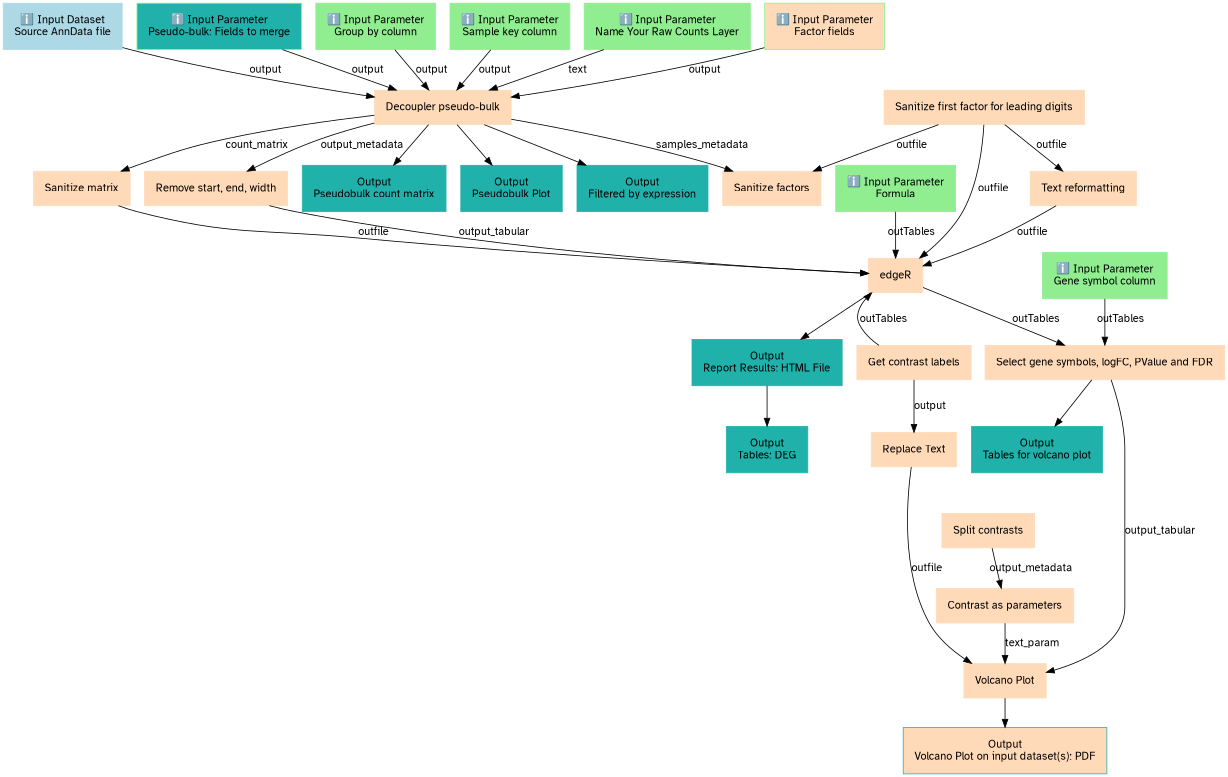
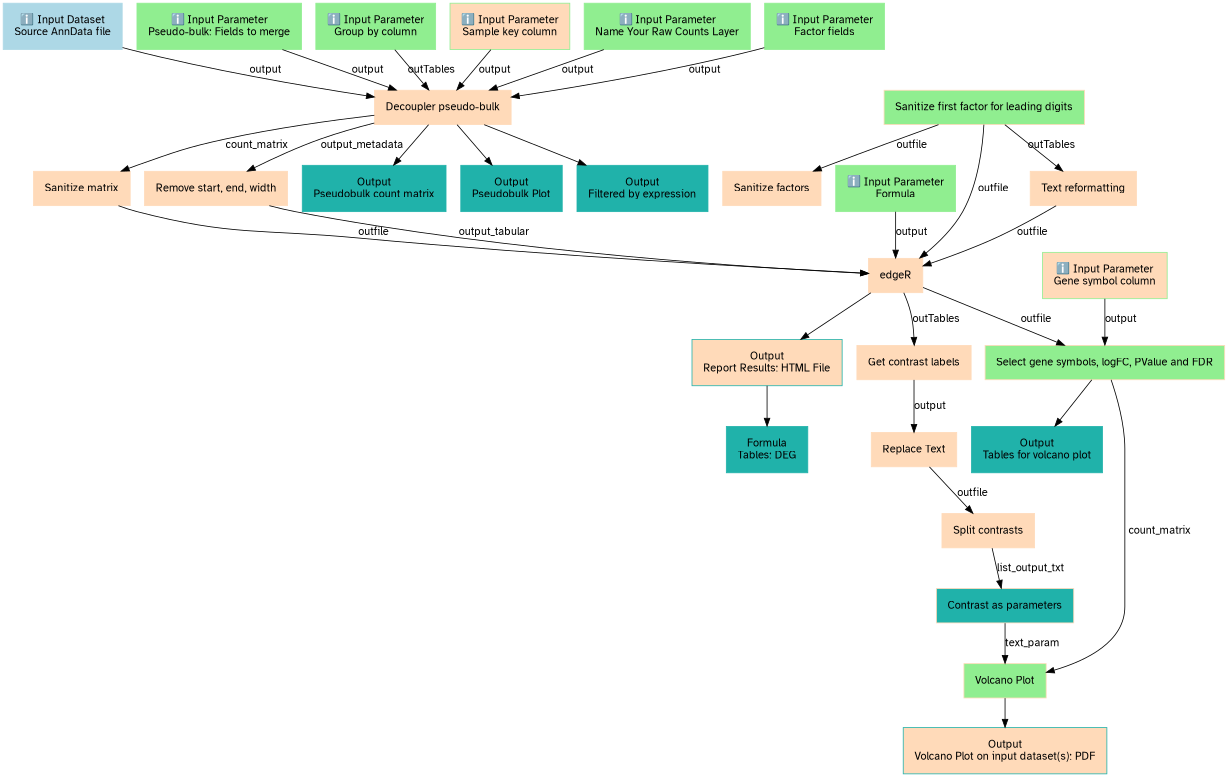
node "ℹ️ Input Parameter Pseudo-bulk: Fields to merge": fillcolor lightseagreen -> lightgreen
node "ℹ️ Input Parameter Sample key column": fillcolor lightgreen -> peachpuff
node "ℹ️ Input Parameter Factor fields": fillcolor peachpuff -> lightgreen
edge "ℹ️ Input Parameter Group by column" -> "Decoupler pseudo-bulk": label "output" -> "outTables"
edge "ℹ️ Input Parameter Name Your Raw Counts Layer" -> "Decoupler pseudo-bulk": label "text" -> "output"
node "Sanitize first factor for leading digits": fillcolor peachpuff -> lightgreen
edge "Decoupler pseudo-bulk" -> "Sanitize factors": removed, label "samples_metadata"
edge "Sanitize first factor for leading digits" -> "Text reformatting": label "outfile" -> "outTables"
edge "ℹ️ Input Parameter Formula" -> "edgeR": label "outTables" -> "output"
node "ℹ️ Input Parameter Gene symbol column": fillcolor lightgreen -> peachpuff
edge "edgeR" -> "Select gene symbols, logFC, PValue and FDR": label "outTables" -> "outfile"
edge "ℹ️ Input Parameter Gene symbol column" -> "Select gene symbols, logFC, PValue and FDR": label "outTables" -> "output"
edge "Get contrast labels" -> "edgeR": reversed
node "Output Report Results: HTML File": fillcolor lightseagreen -> peachpuff
node "Select gene symbols, logFC, PValue and FDR": fillcolor peachpuff -> lightgreen
node "Output Tables: DEG": label "Output Tables: DEG" -> "Formula Tables: DEG"
edge "Select gene symbols, logFC, PValue and FDR" -> "Volcano Plot": label "output_tabular" -> "count_matrix"
edge "Split contrasts" -> "Contrast as parameters": label "output_metadata" -> "list_output_txt"
edge "Replace Text" -> "Volcano Plot": now "Replace Text" -> "Split contrasts"
node "Contrast as parameters": fillcolor peachpuff -> lightseagreen
node "Volcano Plot": fillcolor peachpuff -> lightgreen
